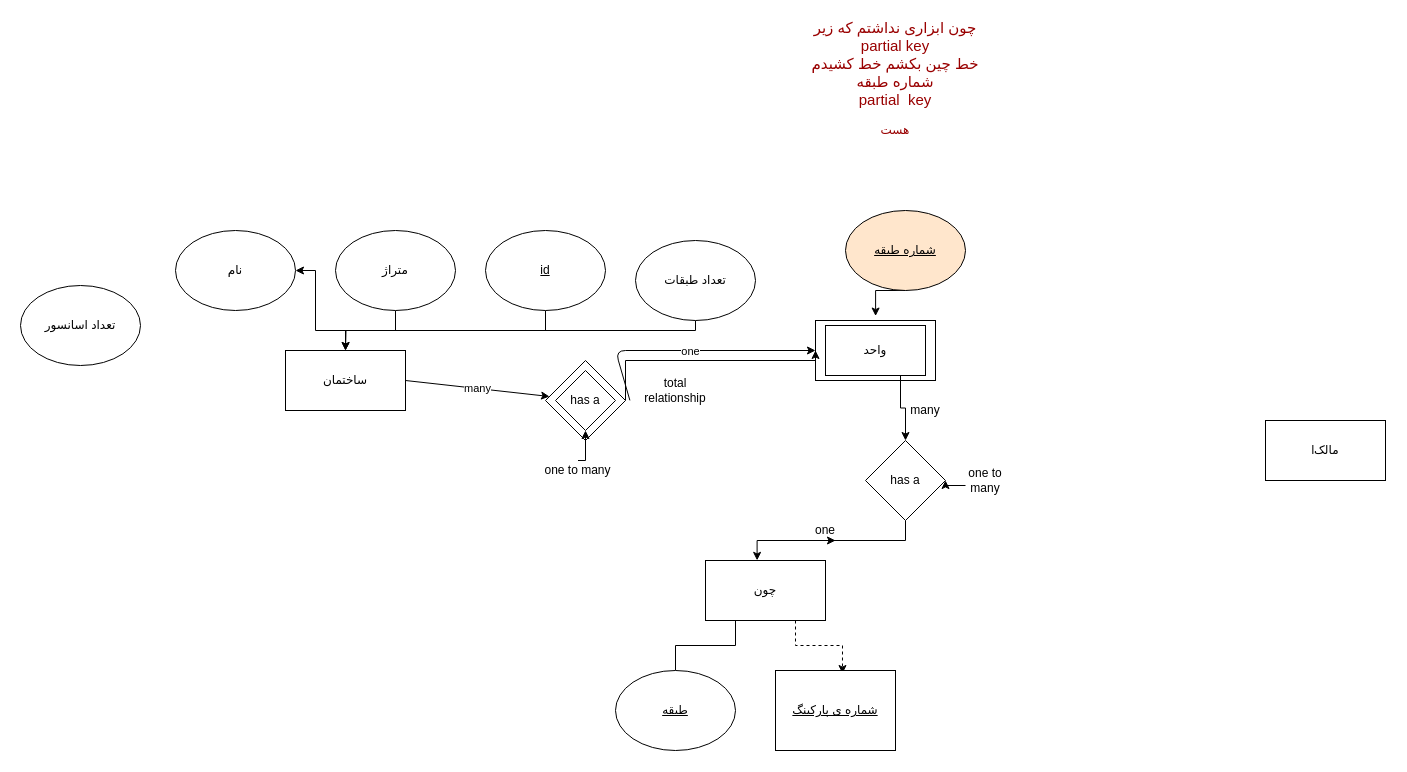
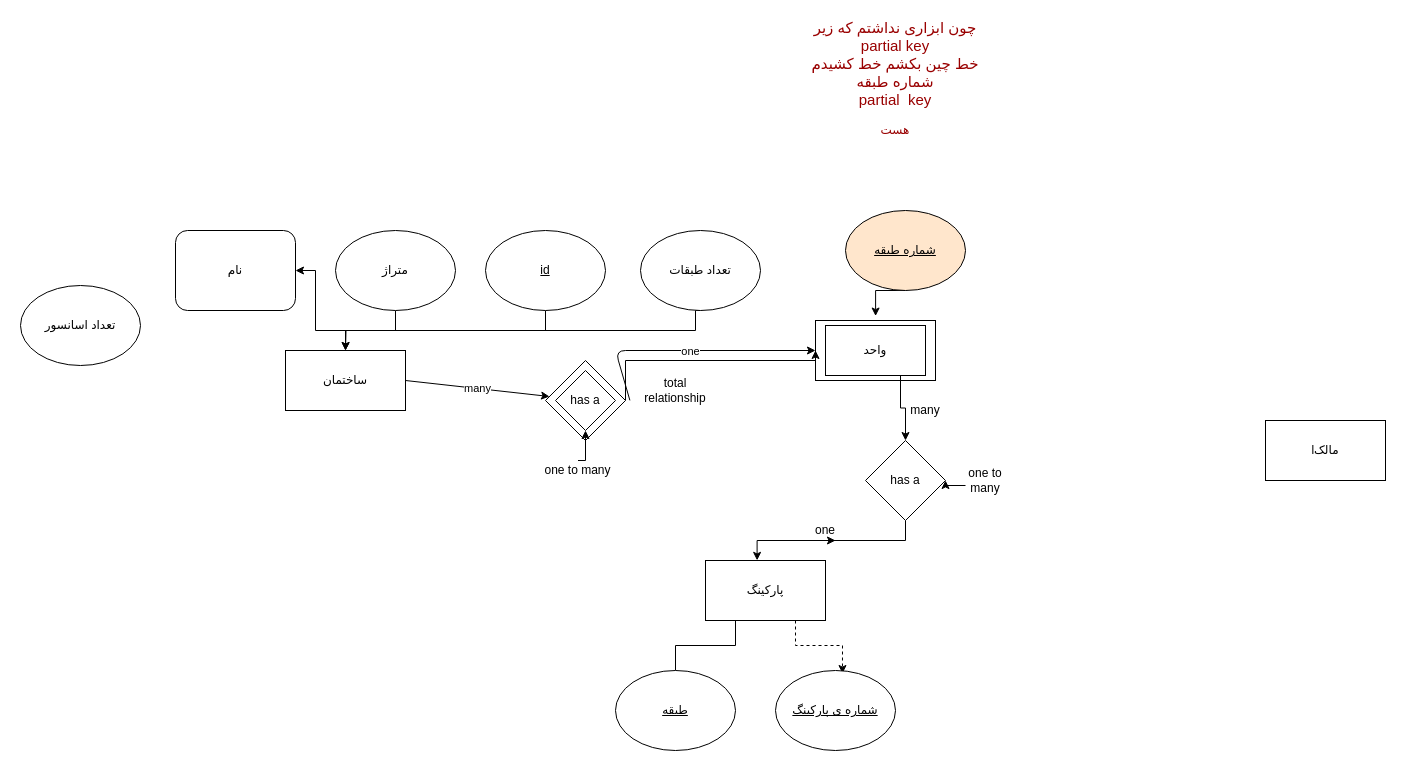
node "نام": shape ellipse -> rounded rectangle
node "تعداد طبقات": moved (696, 281) -> (701, 271)
node "چون": label "چون" -> "پارکینگ"
node "شماره ی پارکینگ": shape rectangle -> ellipse
